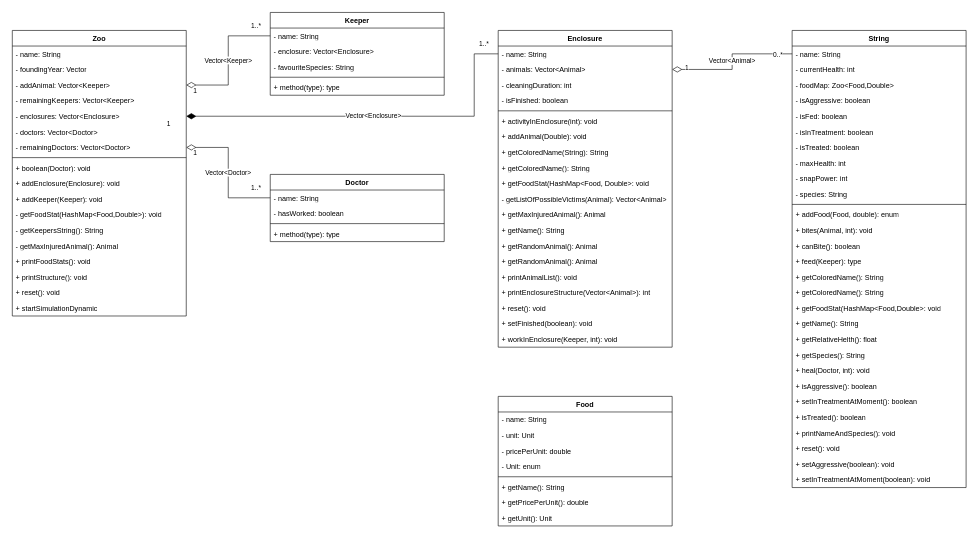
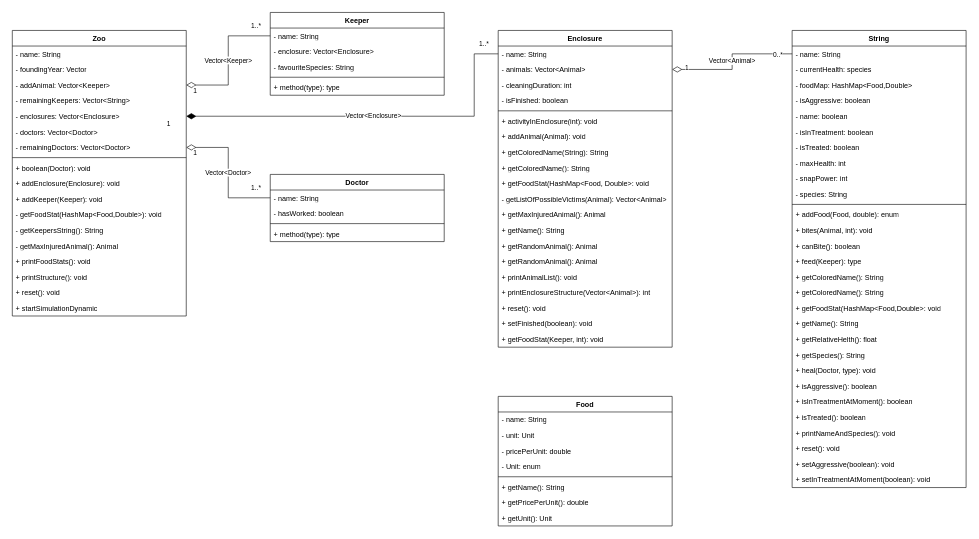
node "- currentHealth: int": label "- currentHealth: int" -> "- currentHealth: species"
node "- foodMap: Zoo<Food,Double>": label "- foodMap: Zoo<Food,Double>" -> "- foodMap: HashMap<Food,Double>"
node "- remainingKeepers: Vector<Keeper>": label "- remainingKeepers: Vector<Keeper>" -> "- remainingKeepers: Vector<String>"
node "- isFed: boolean": label "- isFed: boolean" -> "- name: boolean"
node "+ addAnimal(Double): void": label "+ addAnimal(Double): void" -> "+ addAnimal(Animal): void"
node "+ workInEnclosure(Keeper, int): void": label "+ workInEnclosure(Keeper, int): void" -> "+ getFoodStat(Keeper, int): void"
node "+ heal(Doctor, int): void": label "+ heal(Doctor, int): void" -> "+ heal(Doctor, type): void"
node "+ setInTreatmentAtMoment(): boolean": label "+ setInTreatmentAtMoment(): boolean" -> "+ isInTreatmentAtMoment(): boolean"
